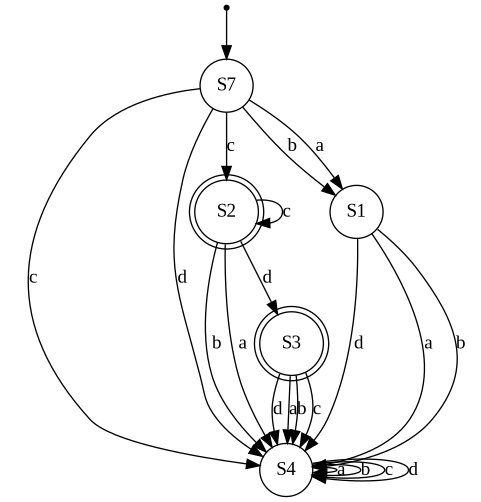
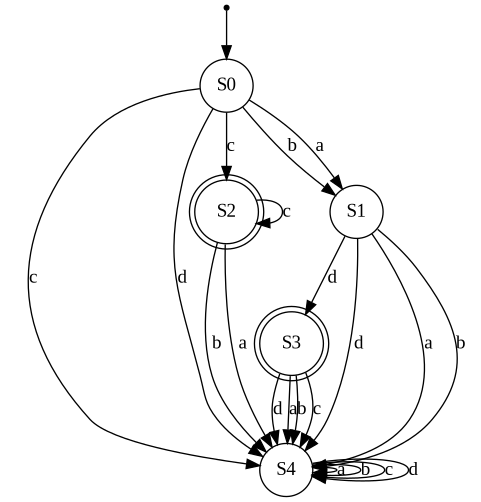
node "S7": label "S7" -> "S0"
edge "S2" -> "S3": now "S1" -> "S3"
